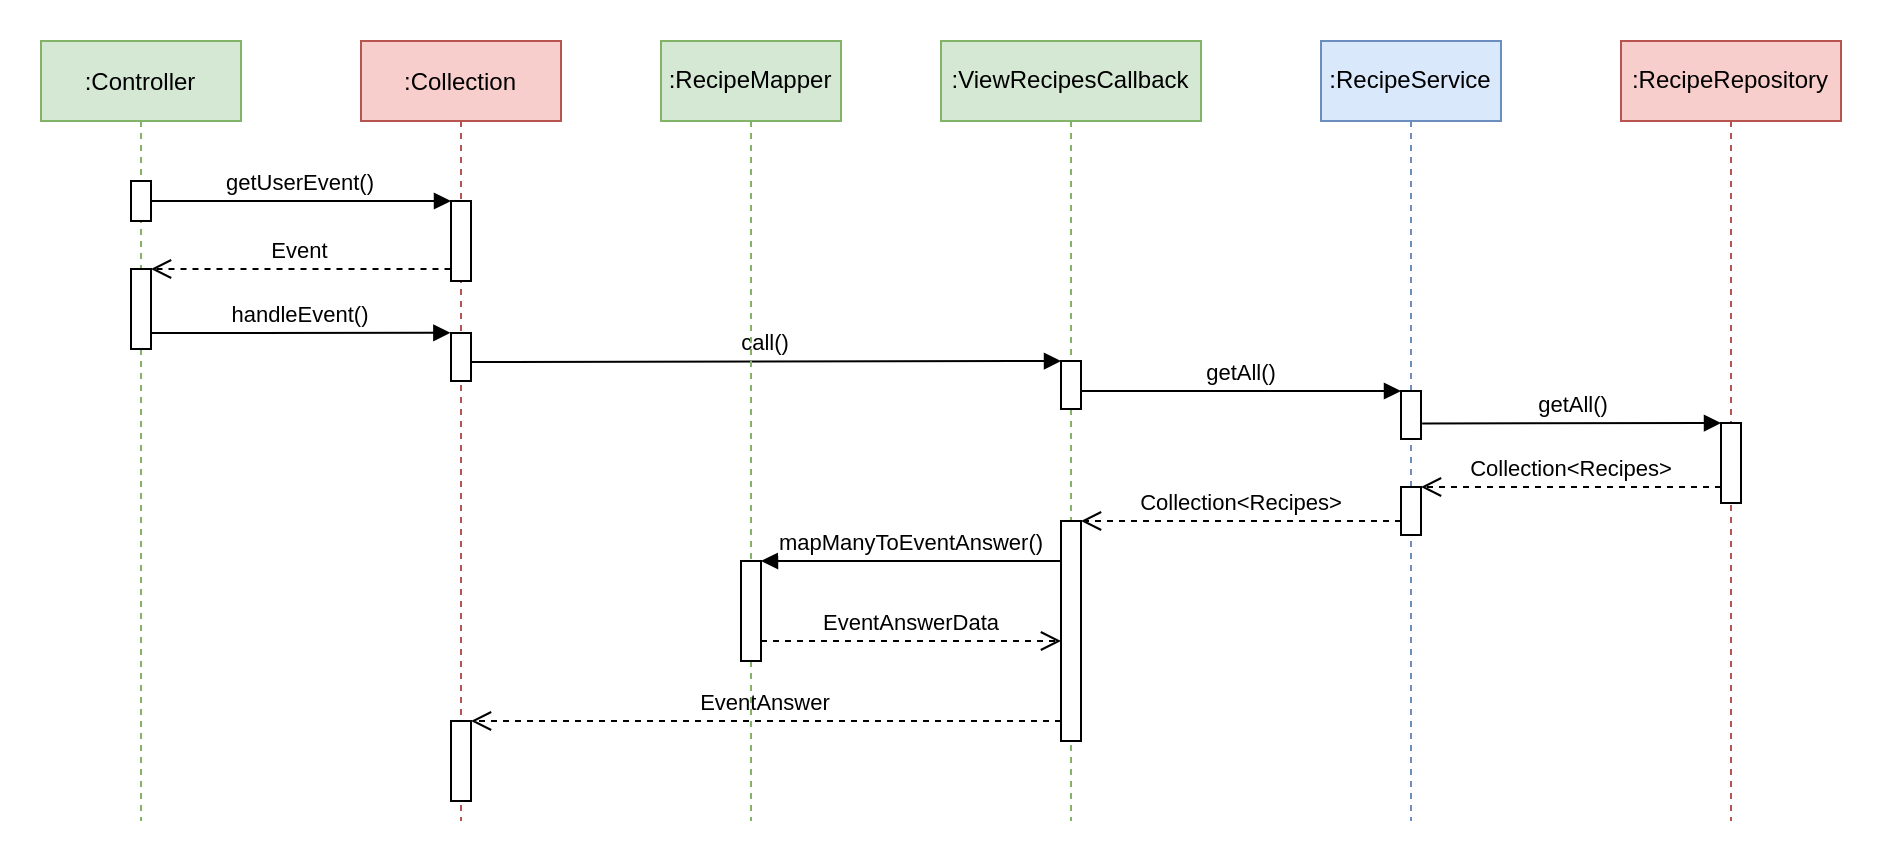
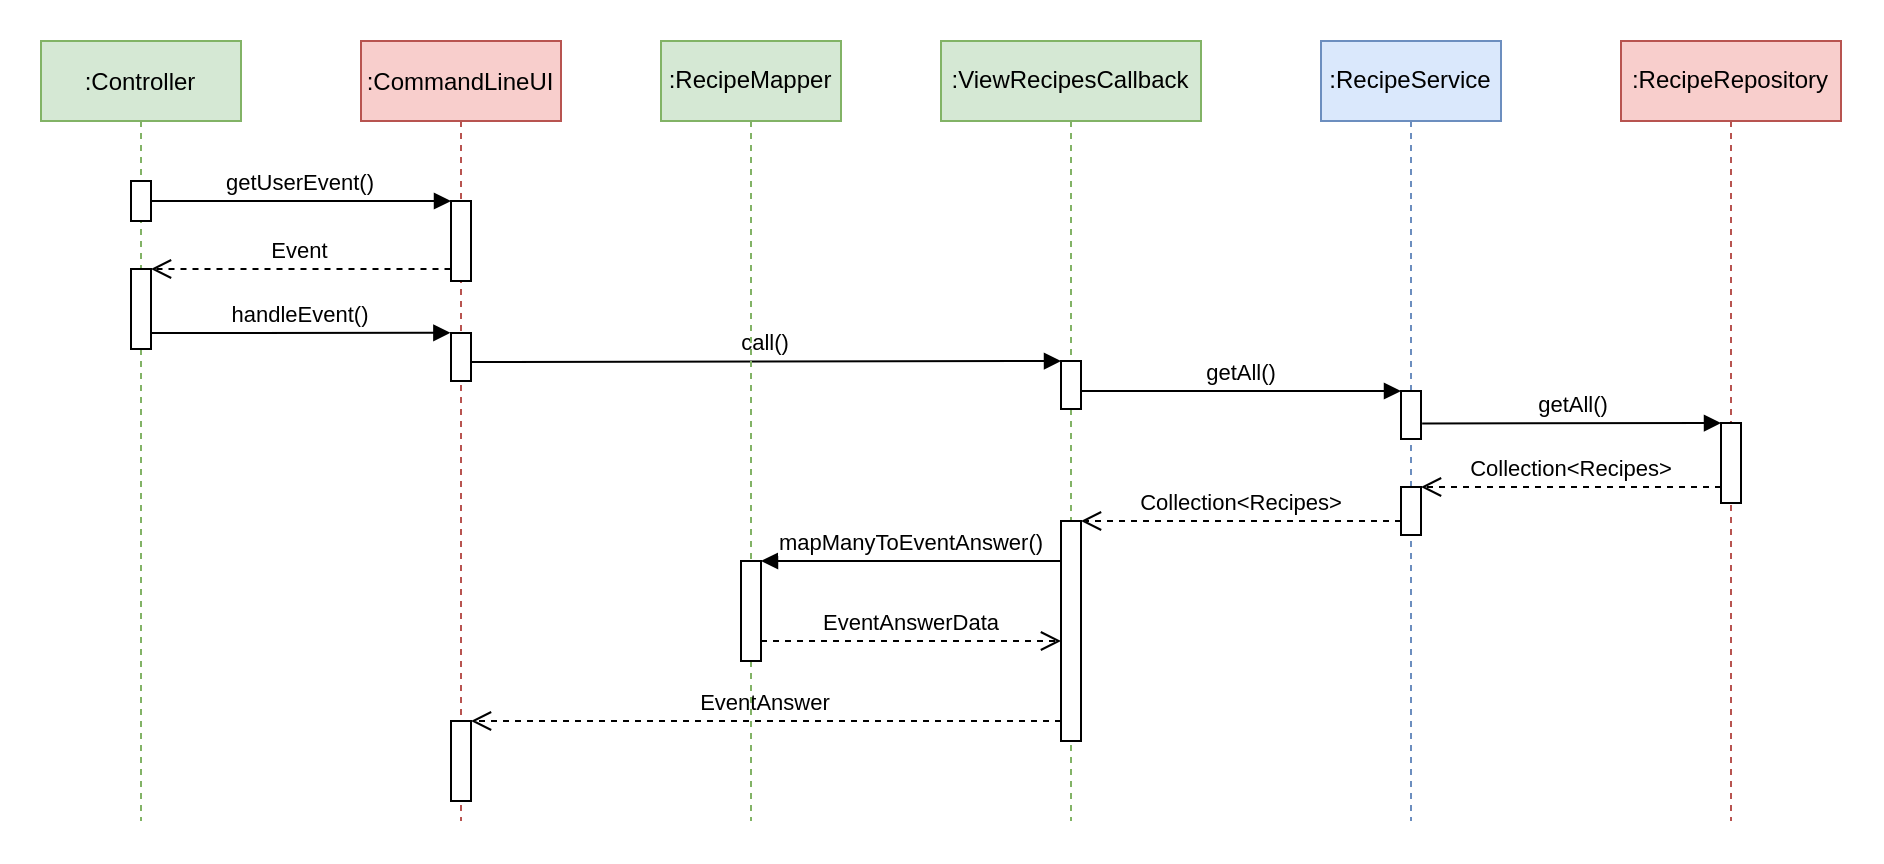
node ":Collection": label ":Collection" -> ":CommandLineUI"
